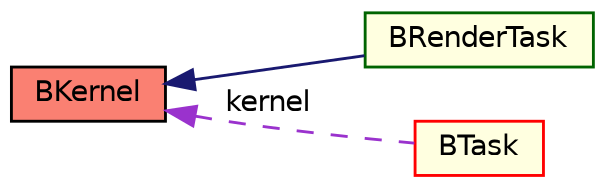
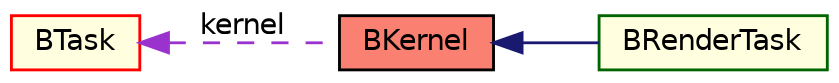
edge "BTask" -> "BKernel": reversed
